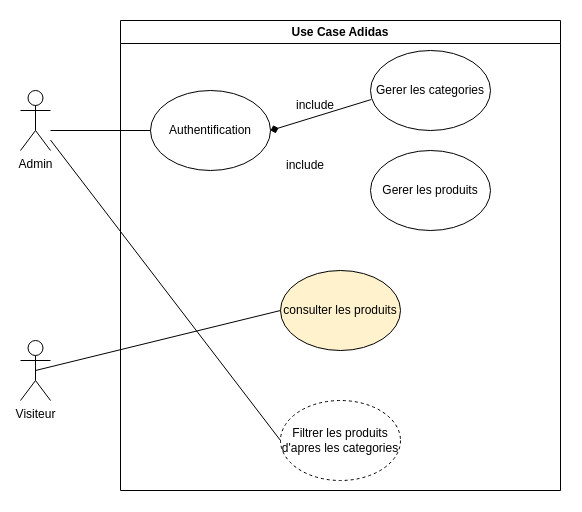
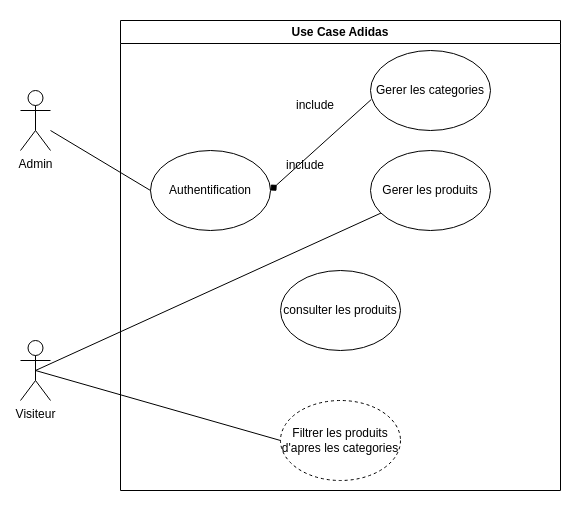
node "Authentification": moved (211, 131) -> (211, 191)
edge "Admin" -- "Filtrer les produits d'apres les categories": now "Visiteur" -- "Filtrer les produits d'apres les categories"
node "consulter les produits": fillcolor #fff2cc -> #ffffff
edge "consulter les produits" -- "Visiteur": now "Gerer les produits" -- "Visiteur"
